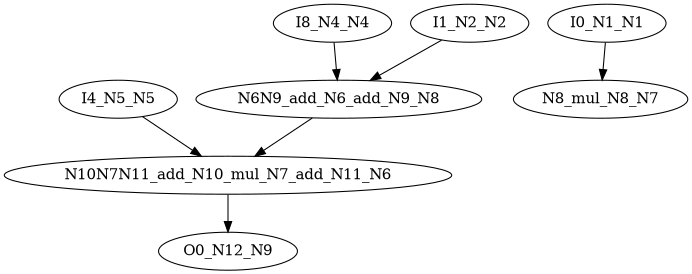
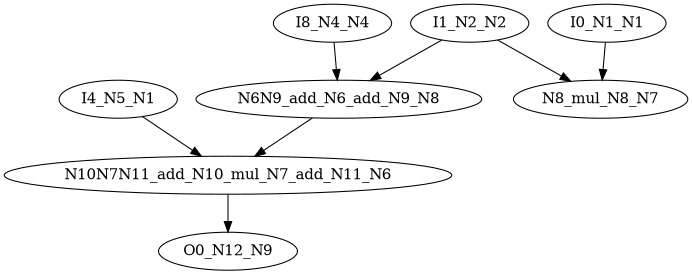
edge "I1_N2_N2" -> "N8_mul_N8_N7": added
node "I4_N5_N5": label "I4_N5_N5" -> "I4_N5_N1"
